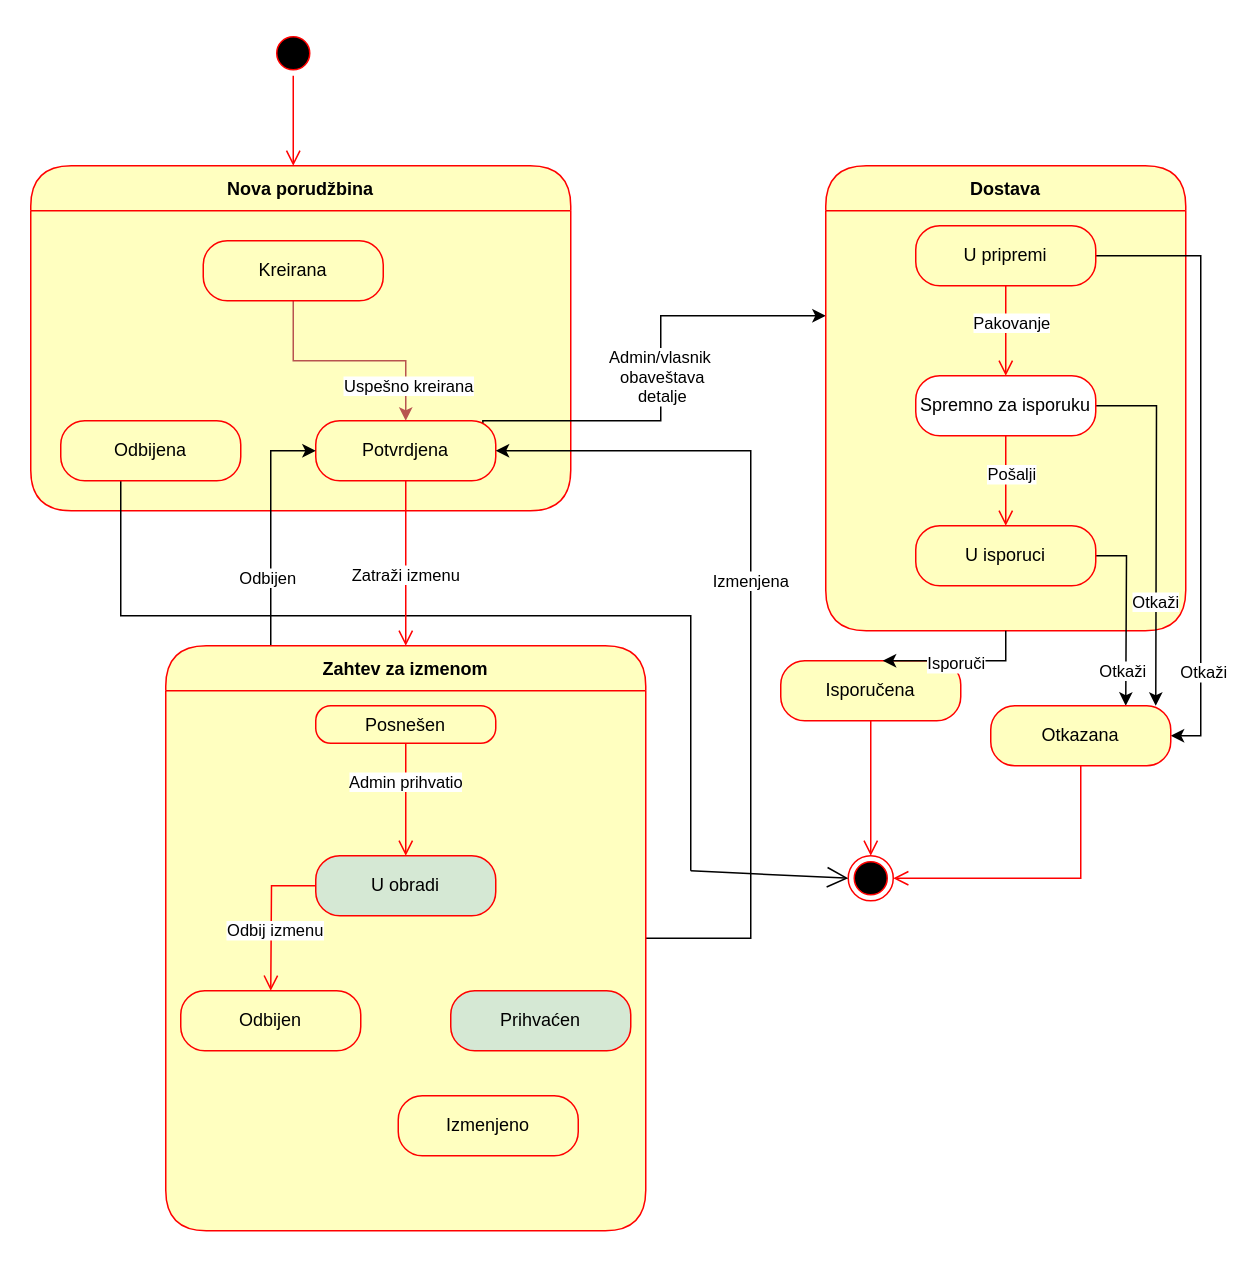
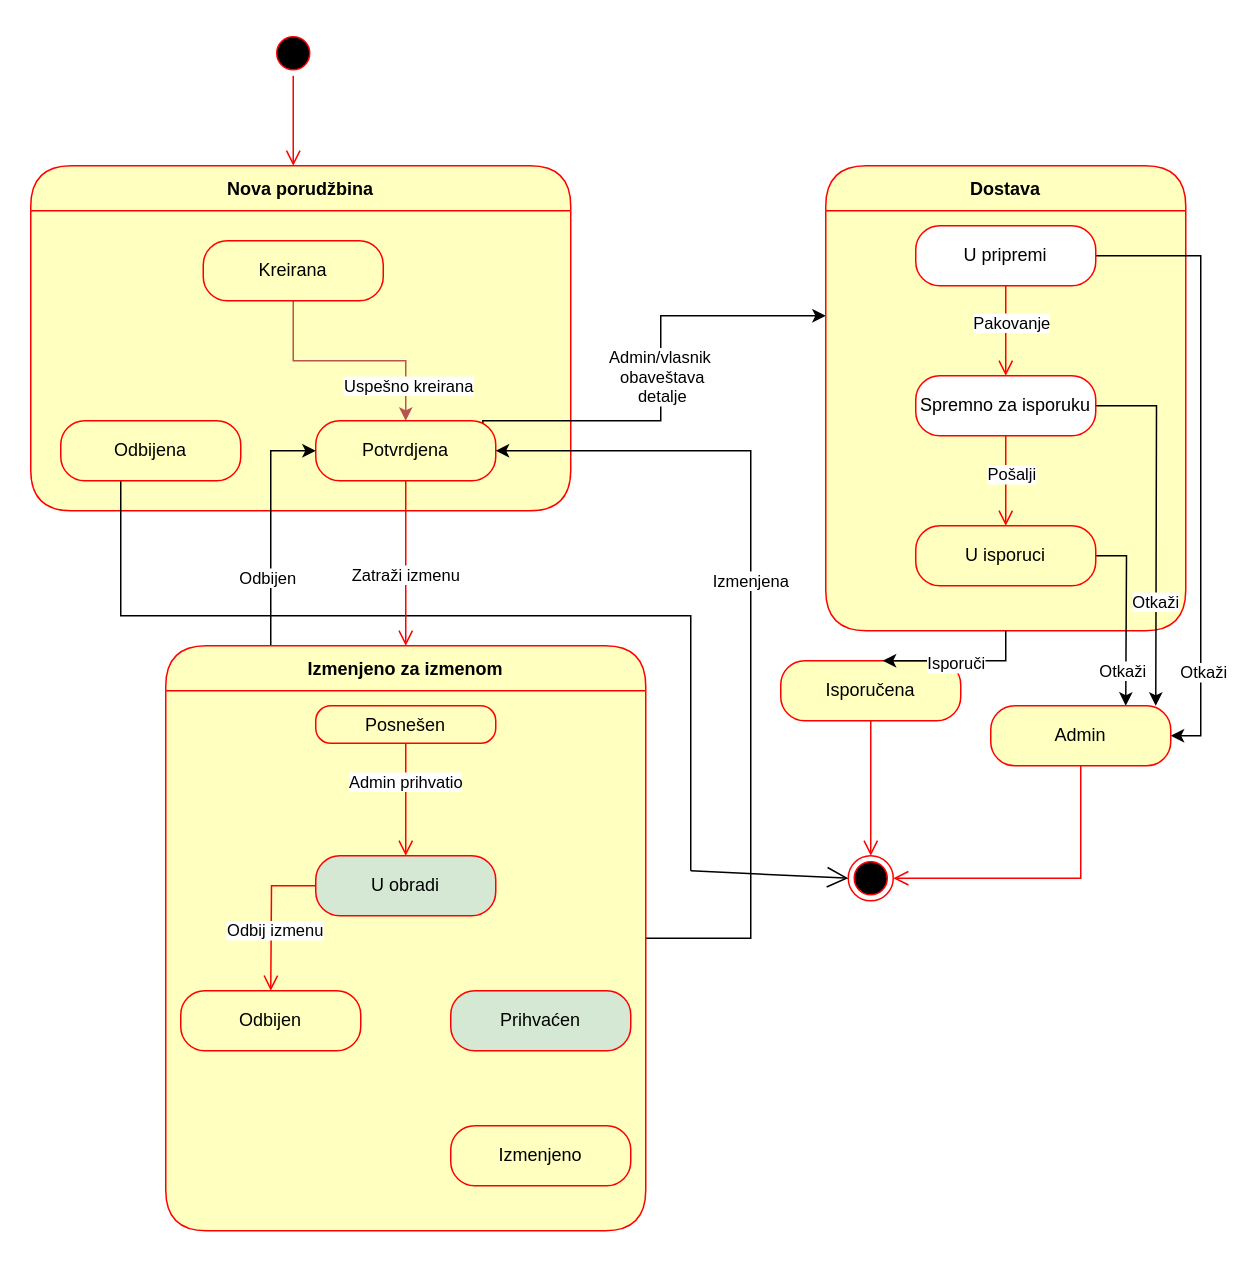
node "U pripremi": fillcolor #ffffc0 -> #ffffff
node "Zahtev za izmenom": label "Zahtev za izmenom" -> "Izmenjeno za izmenom"
node "Otkazana": label "Otkazana" -> "Admin"
node "Izmenjeno": moved (488, 1126) -> (541, 1156)
